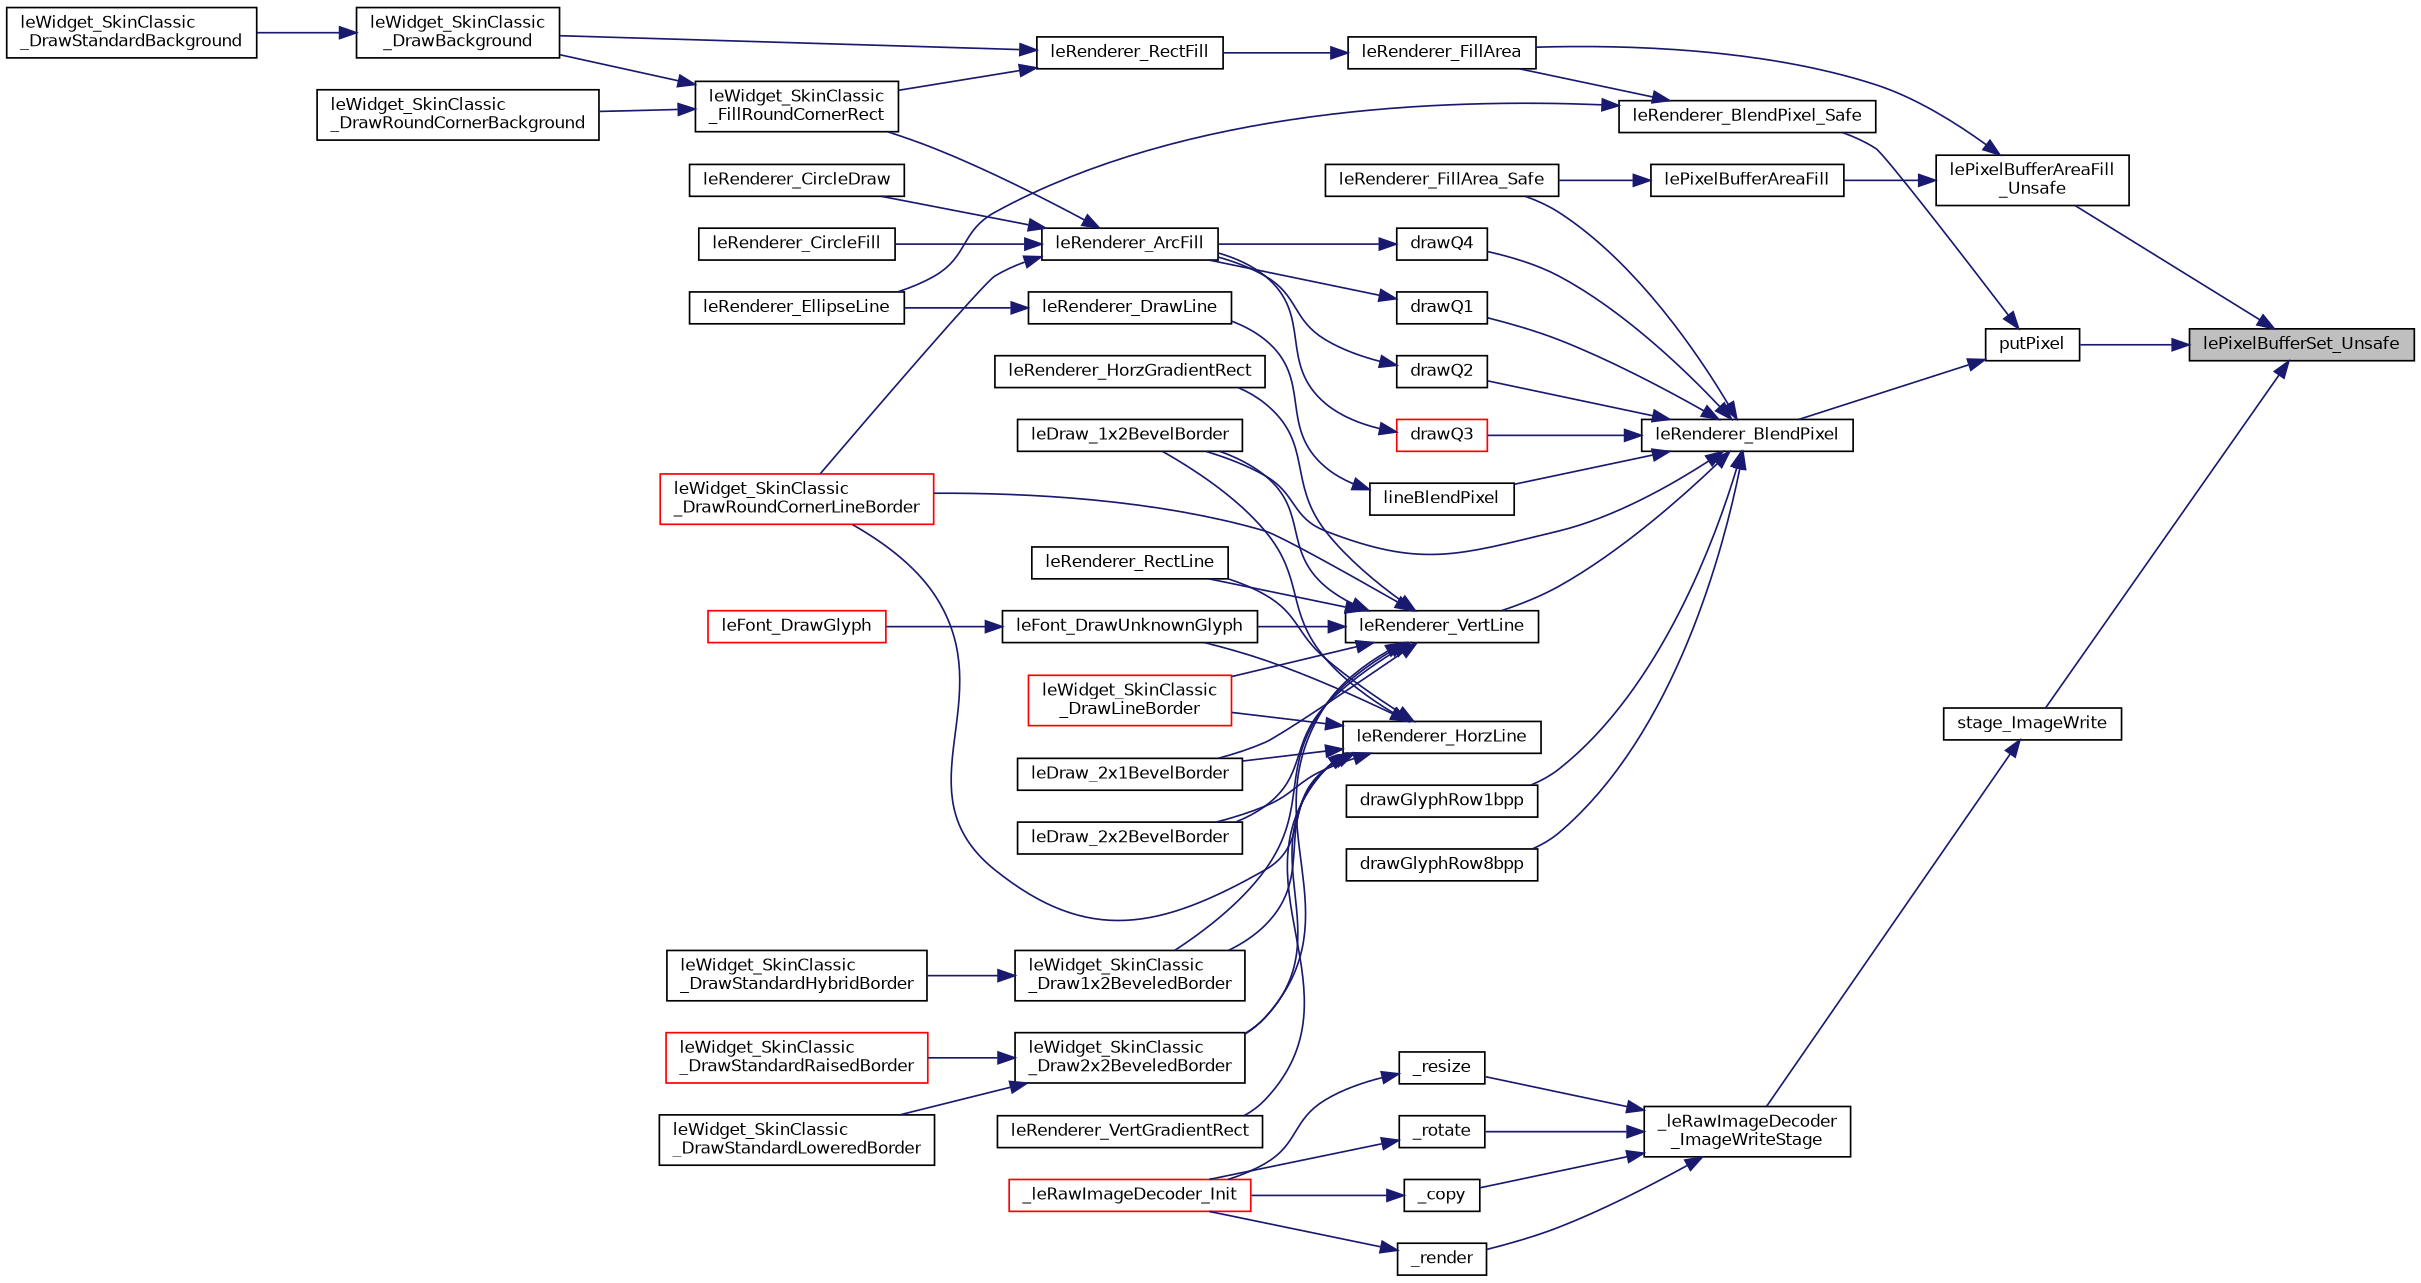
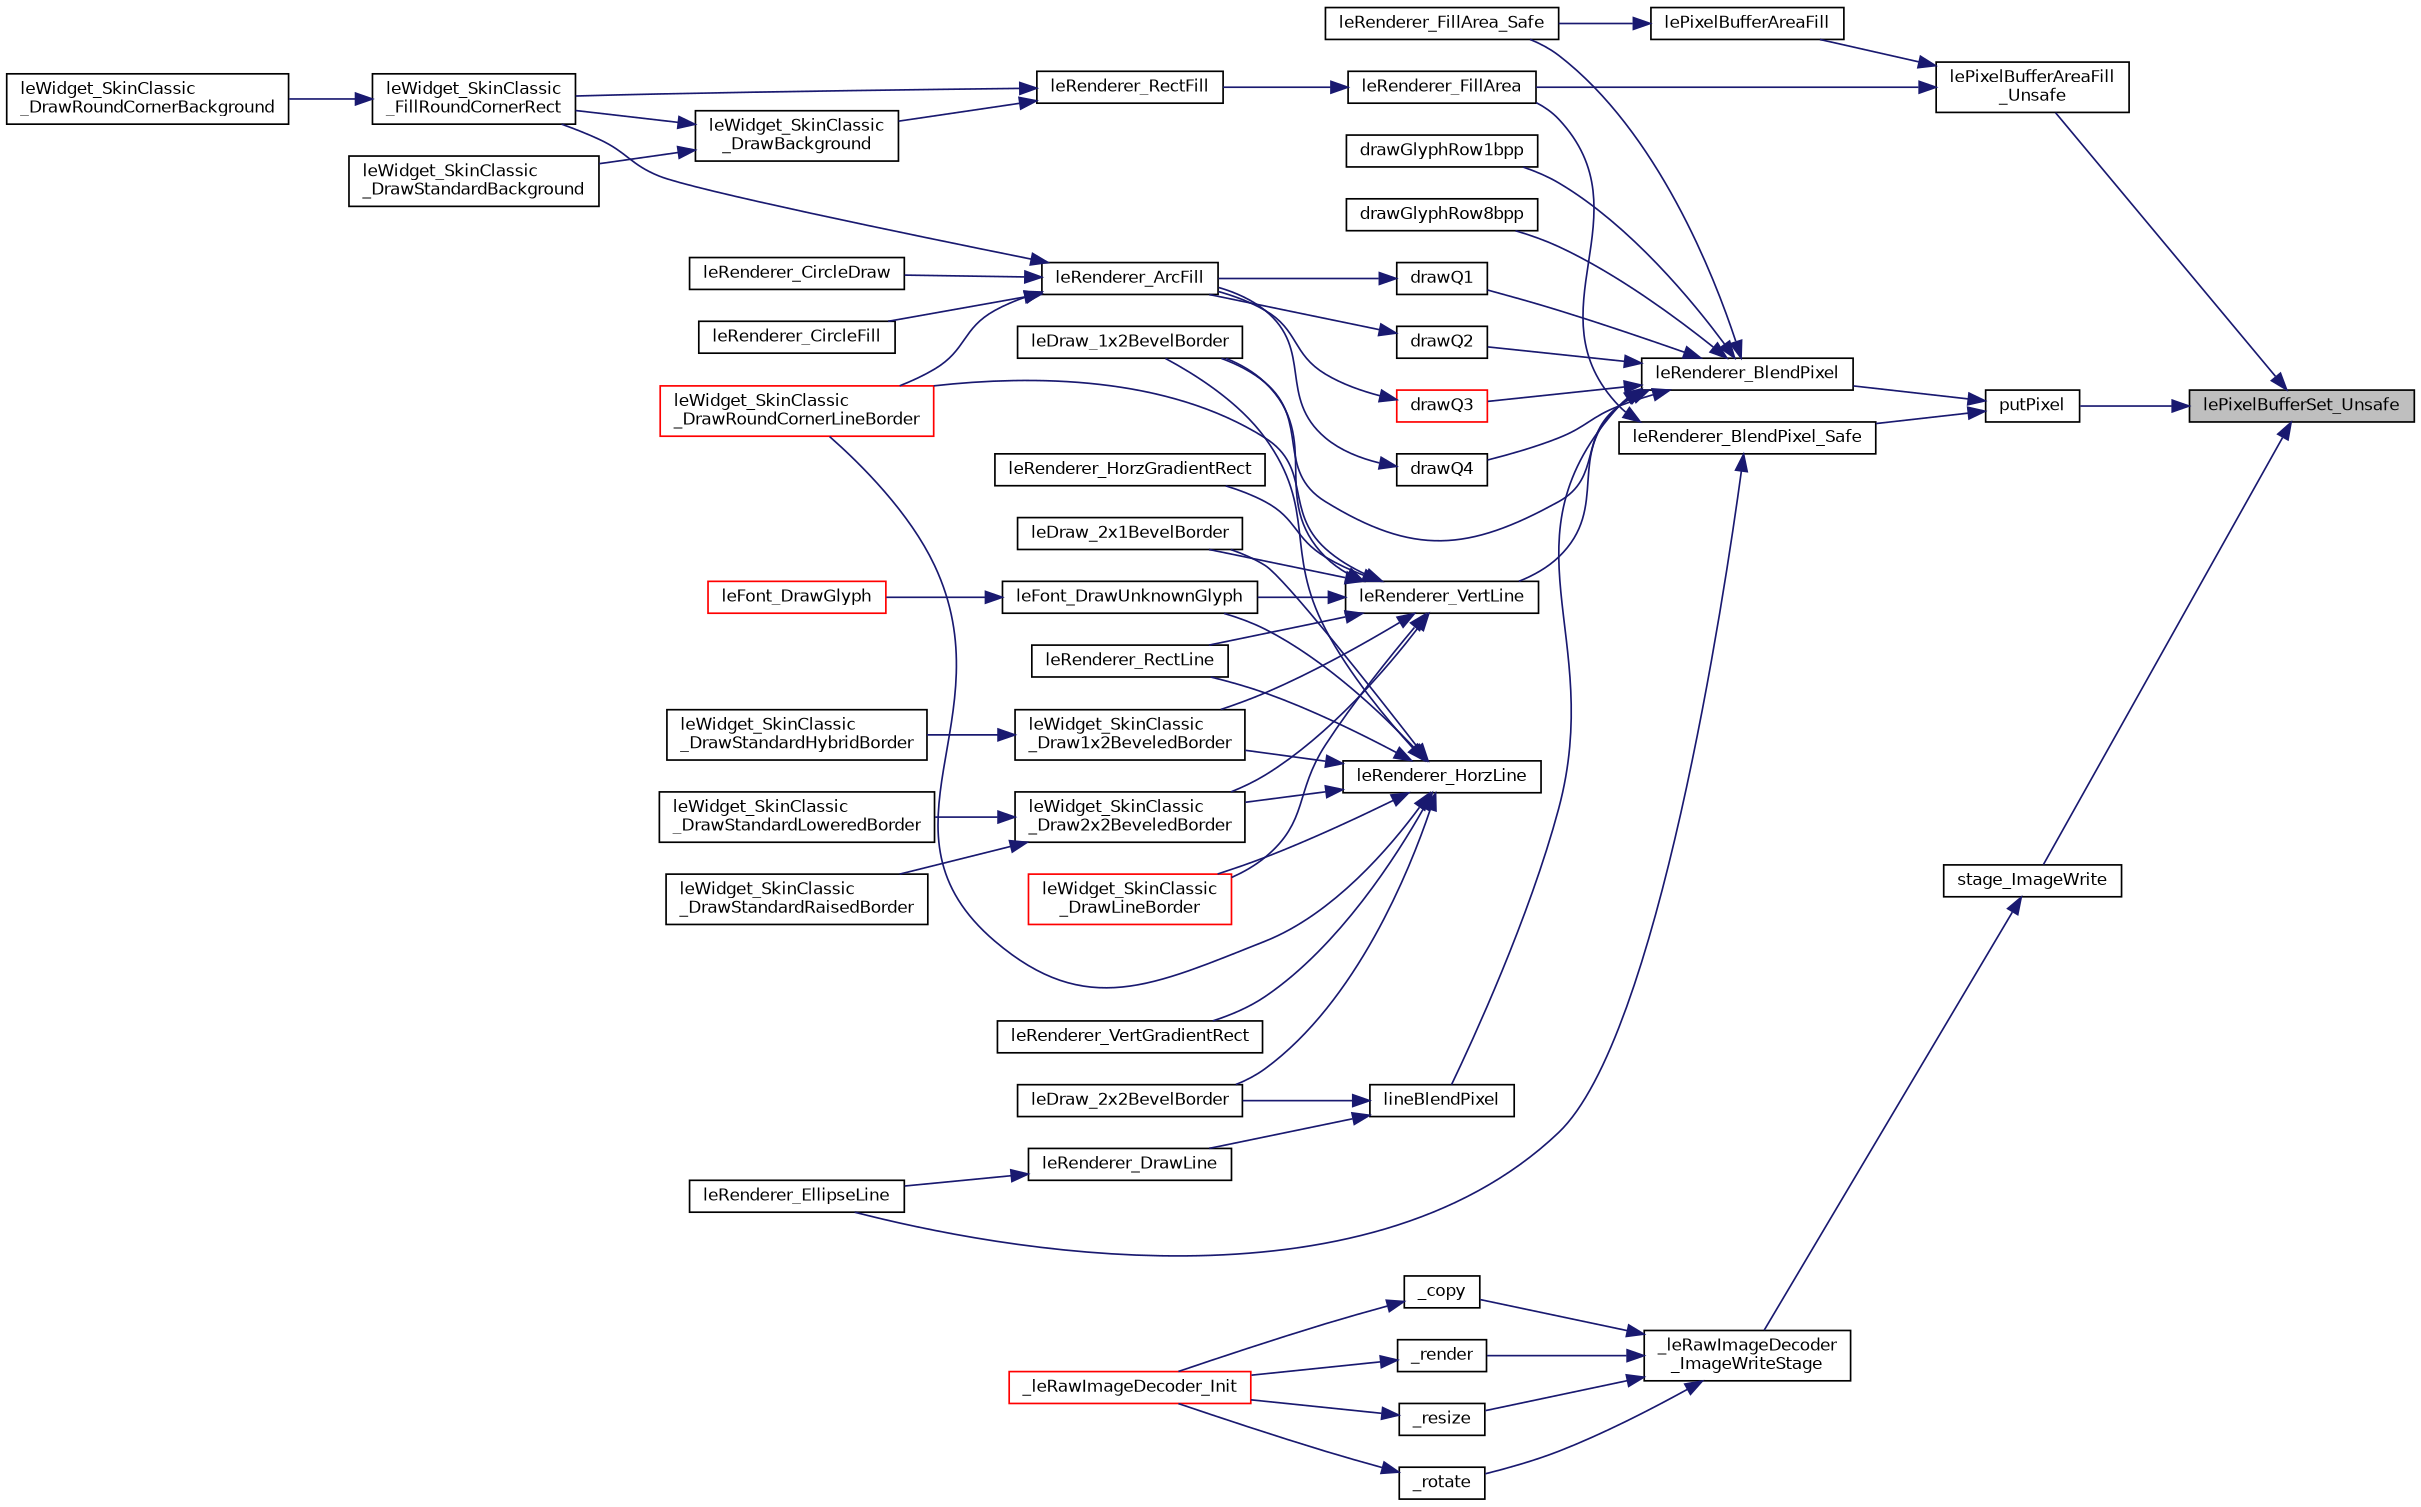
edge "leWidget_SkinClassic _DrawBackground" -> "leWidget_SkinClassic _FillRoundCornerRect": reversed
edge "leDraw_2x2BevelBorder" -> "leRenderer_VertLine": now "leDraw_2x2BevelBorder" -> "lineBlendPixel"
node "leWidget_SkinClassic _DrawStandardRaisedBorder": color red -> black
